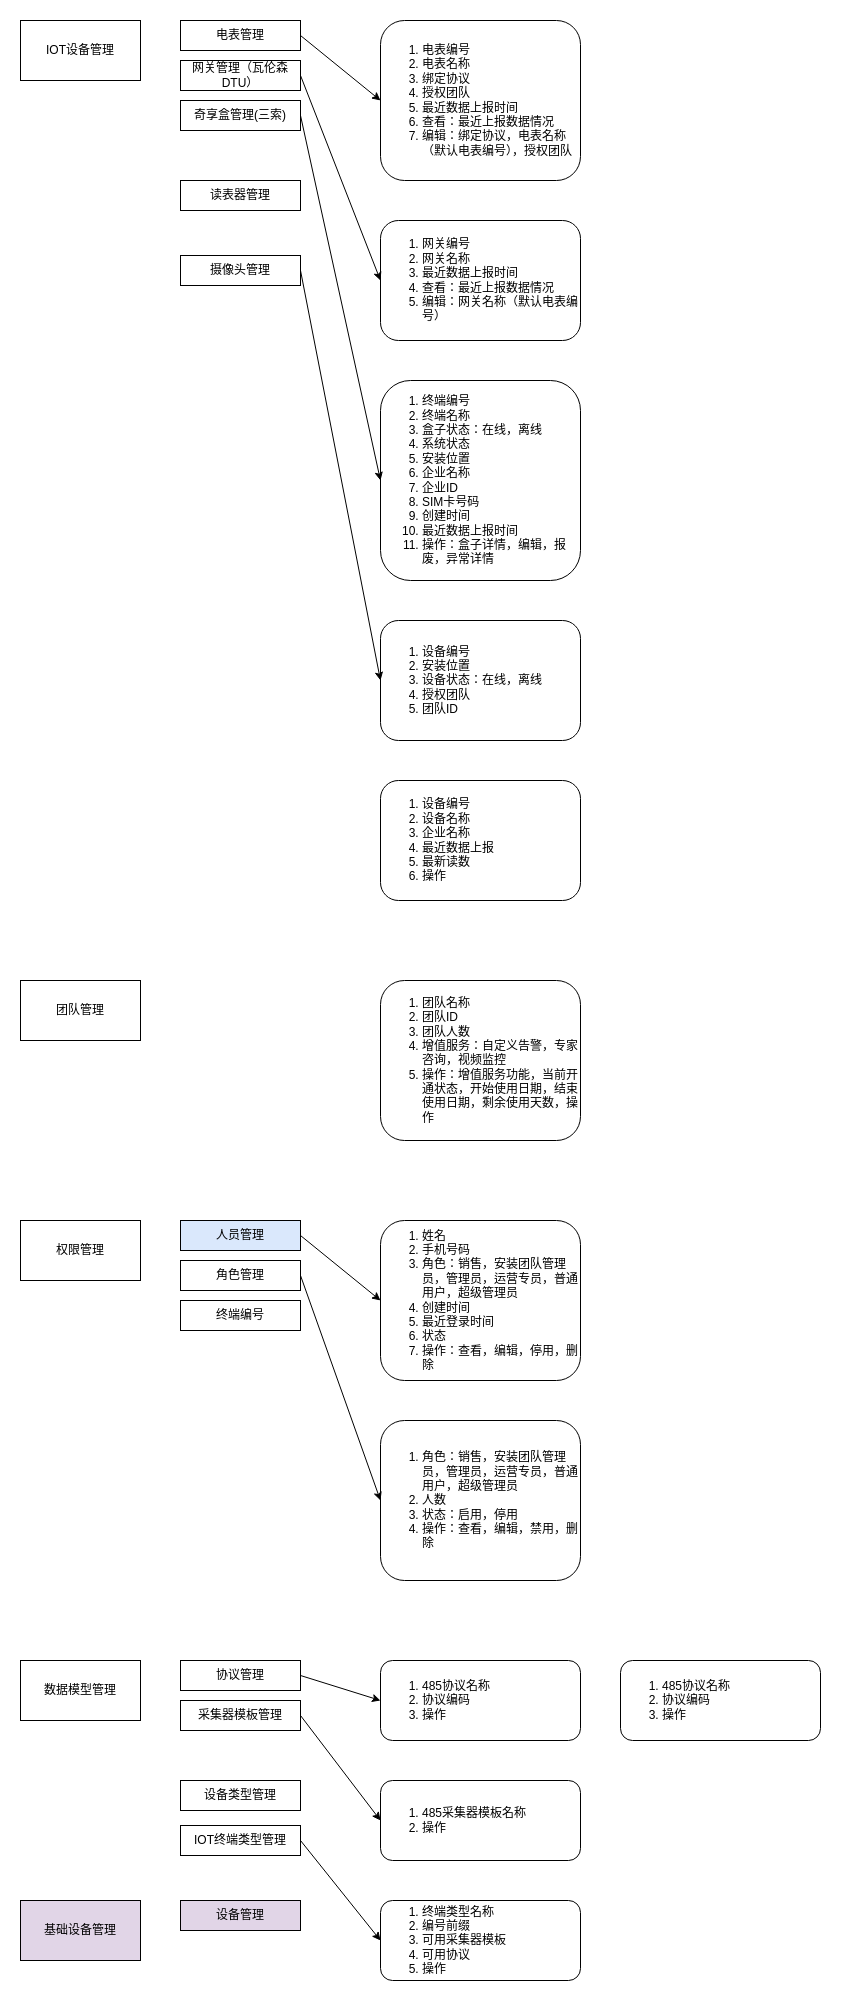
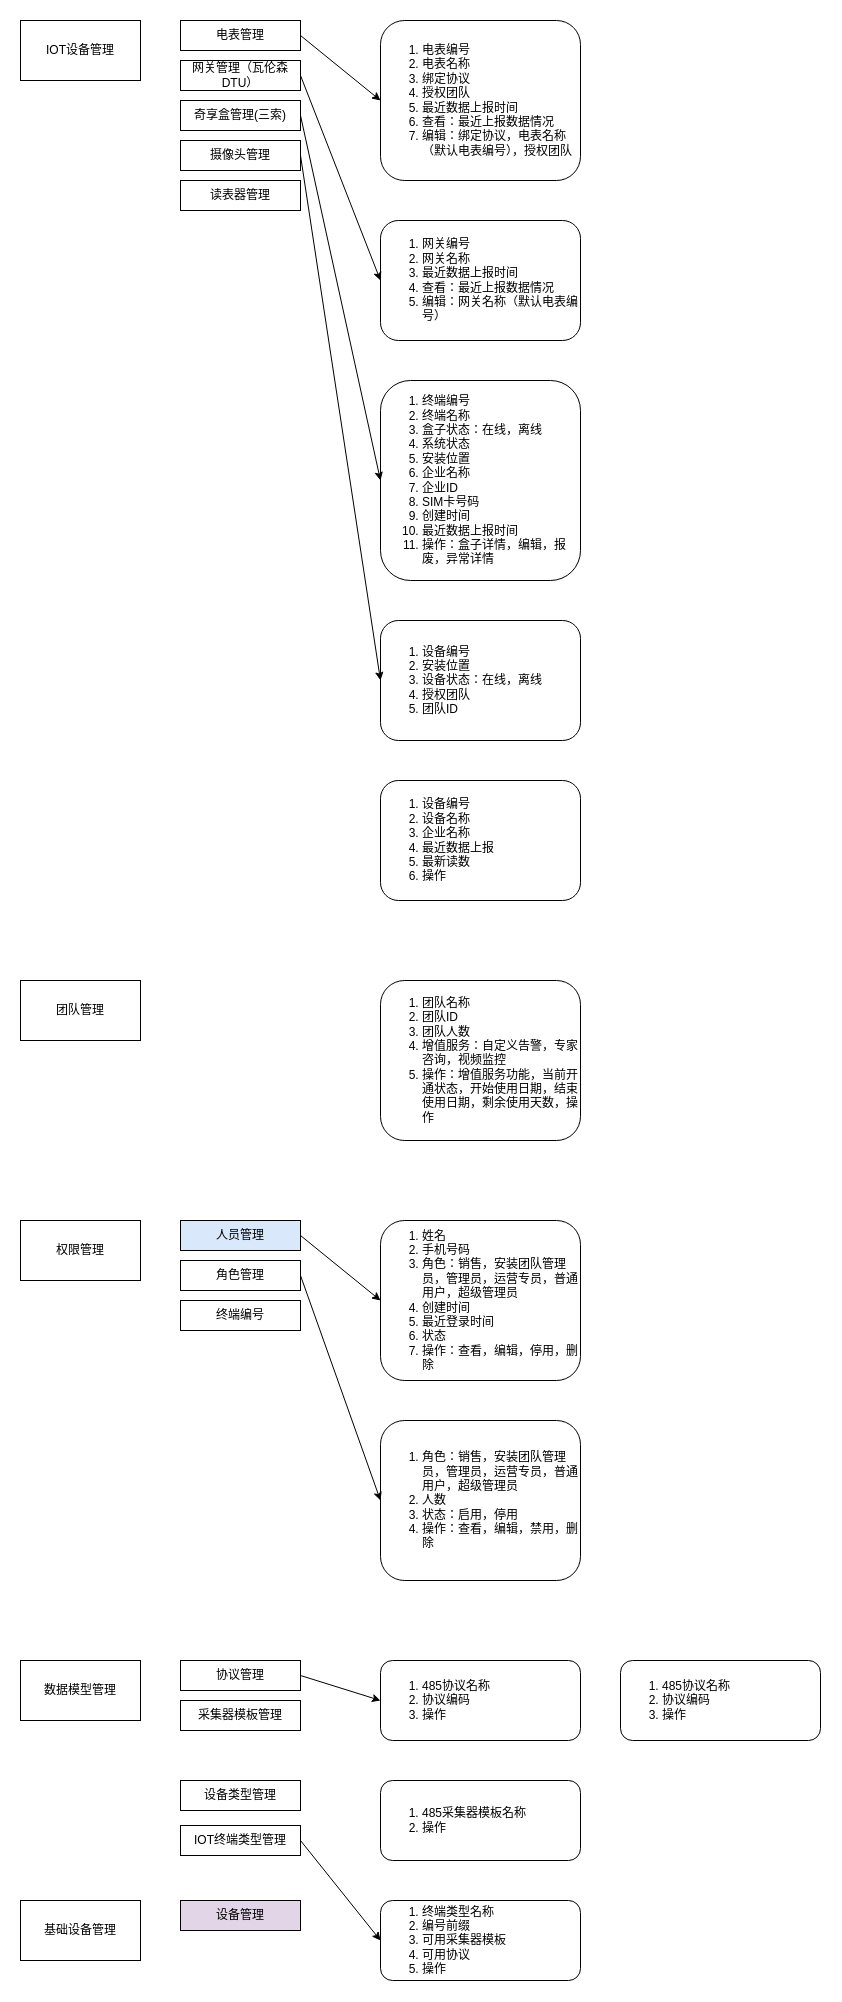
node "摄像头管理": moved (241, 271) -> (241, 156)
edge "采集器模板管理" -> "485采集器模板名称 操作": removed
node "基础设备管理": fillcolor #e1d5e7 -> #ffffff
